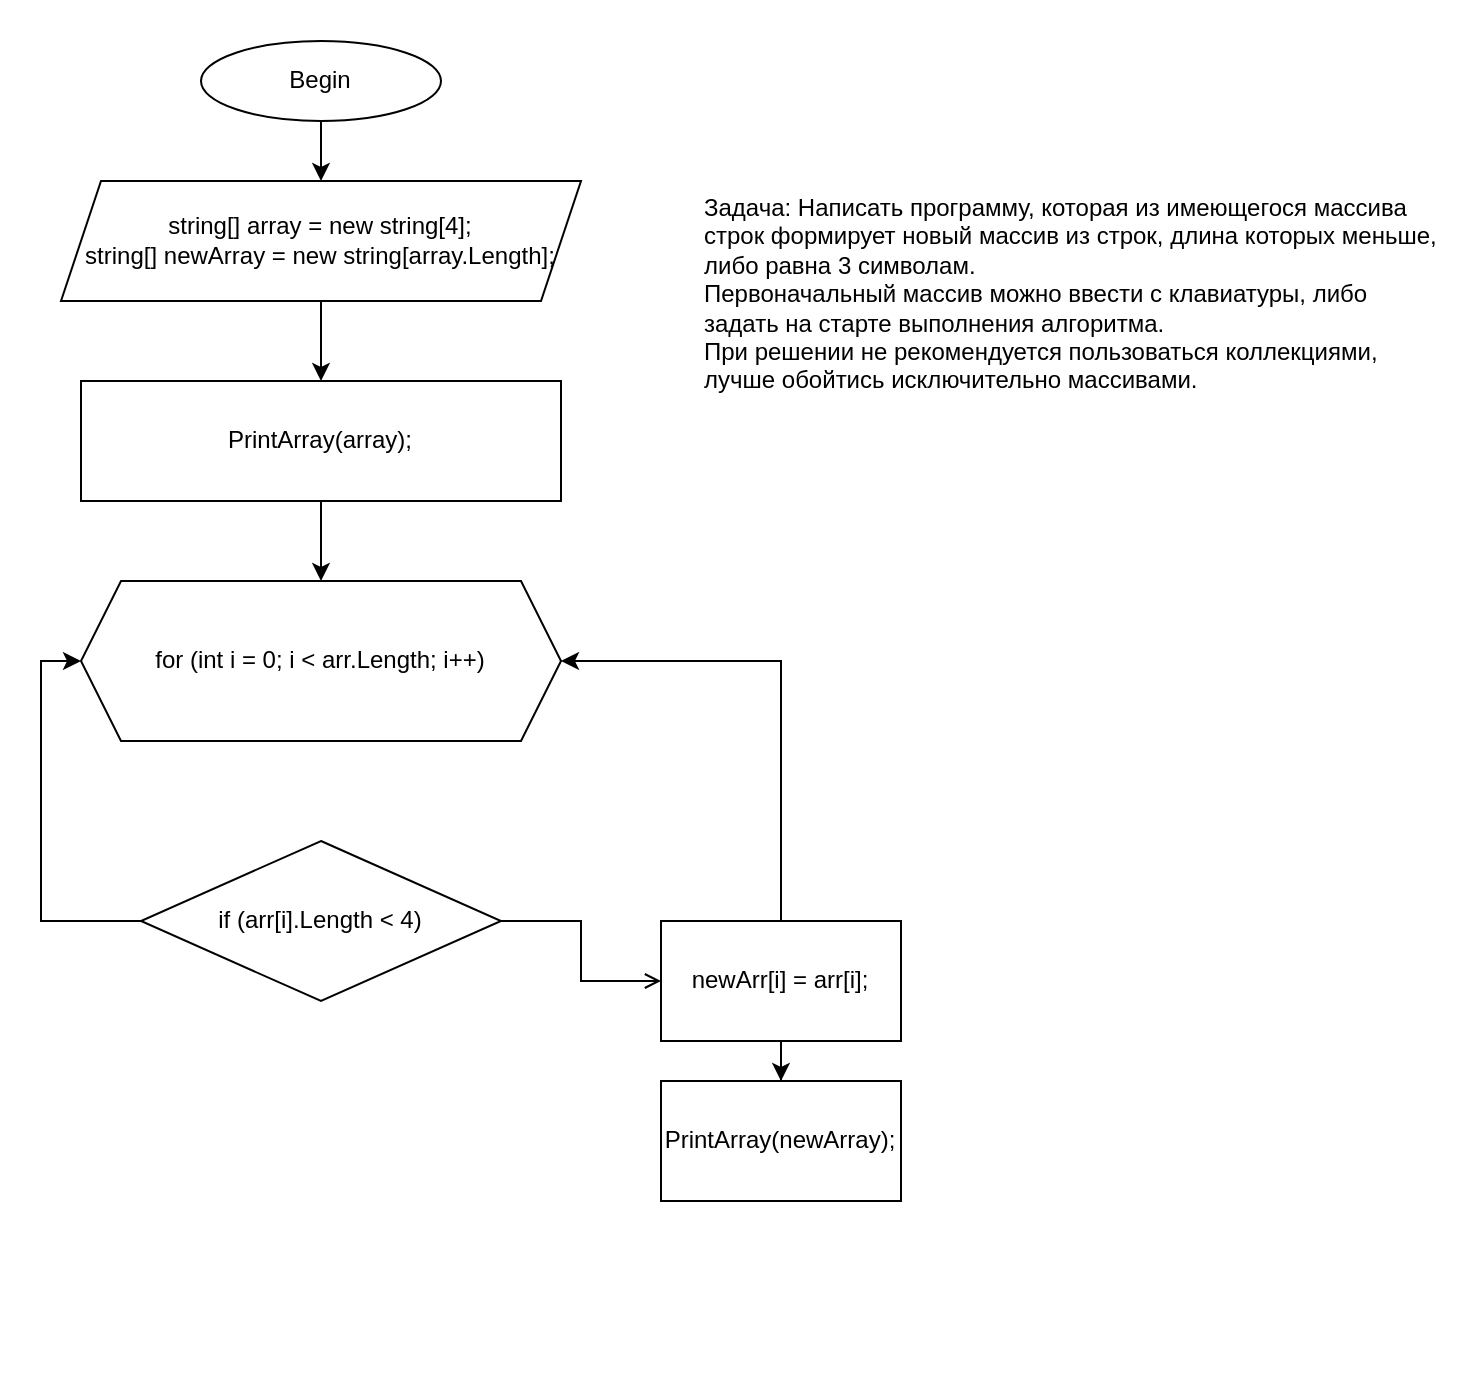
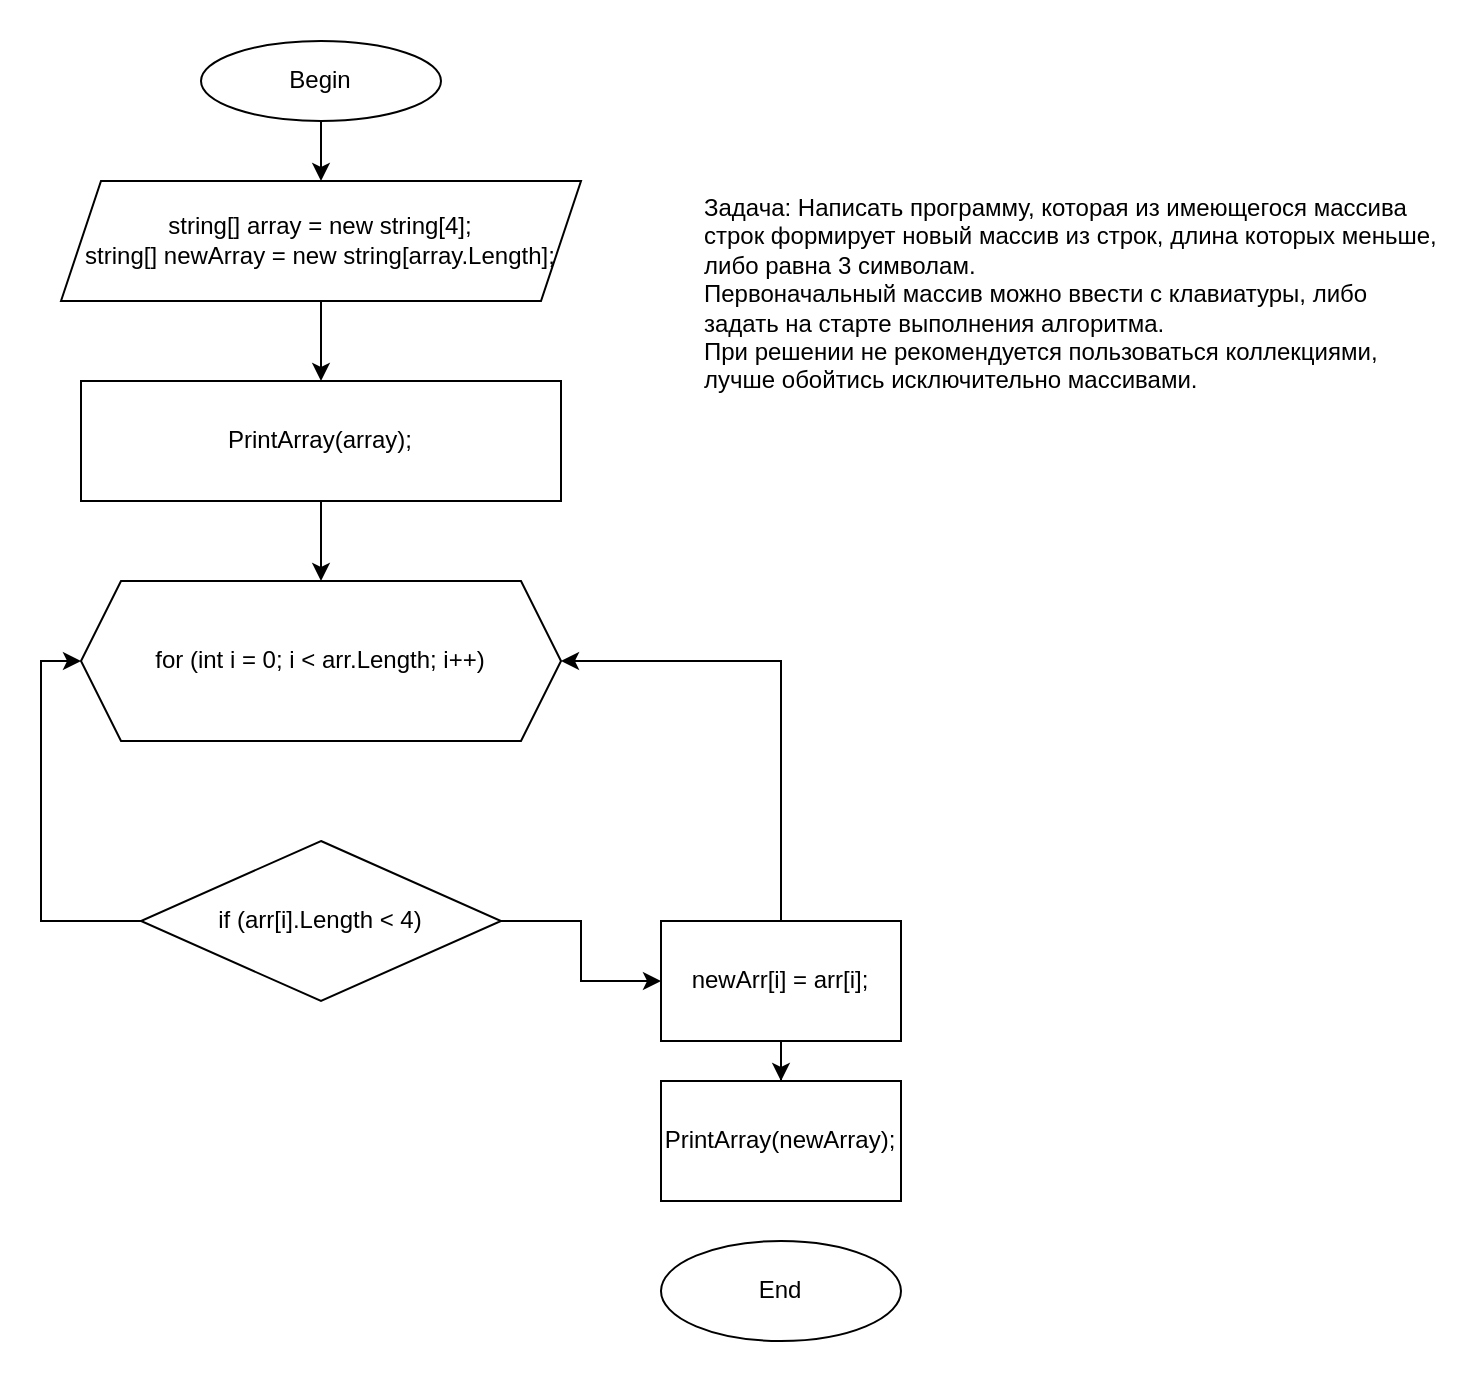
edge "if (arr[i].Length < 4)" -> "newArr[i] = arr[i];": arrowhead open -> classic
node "End": added
